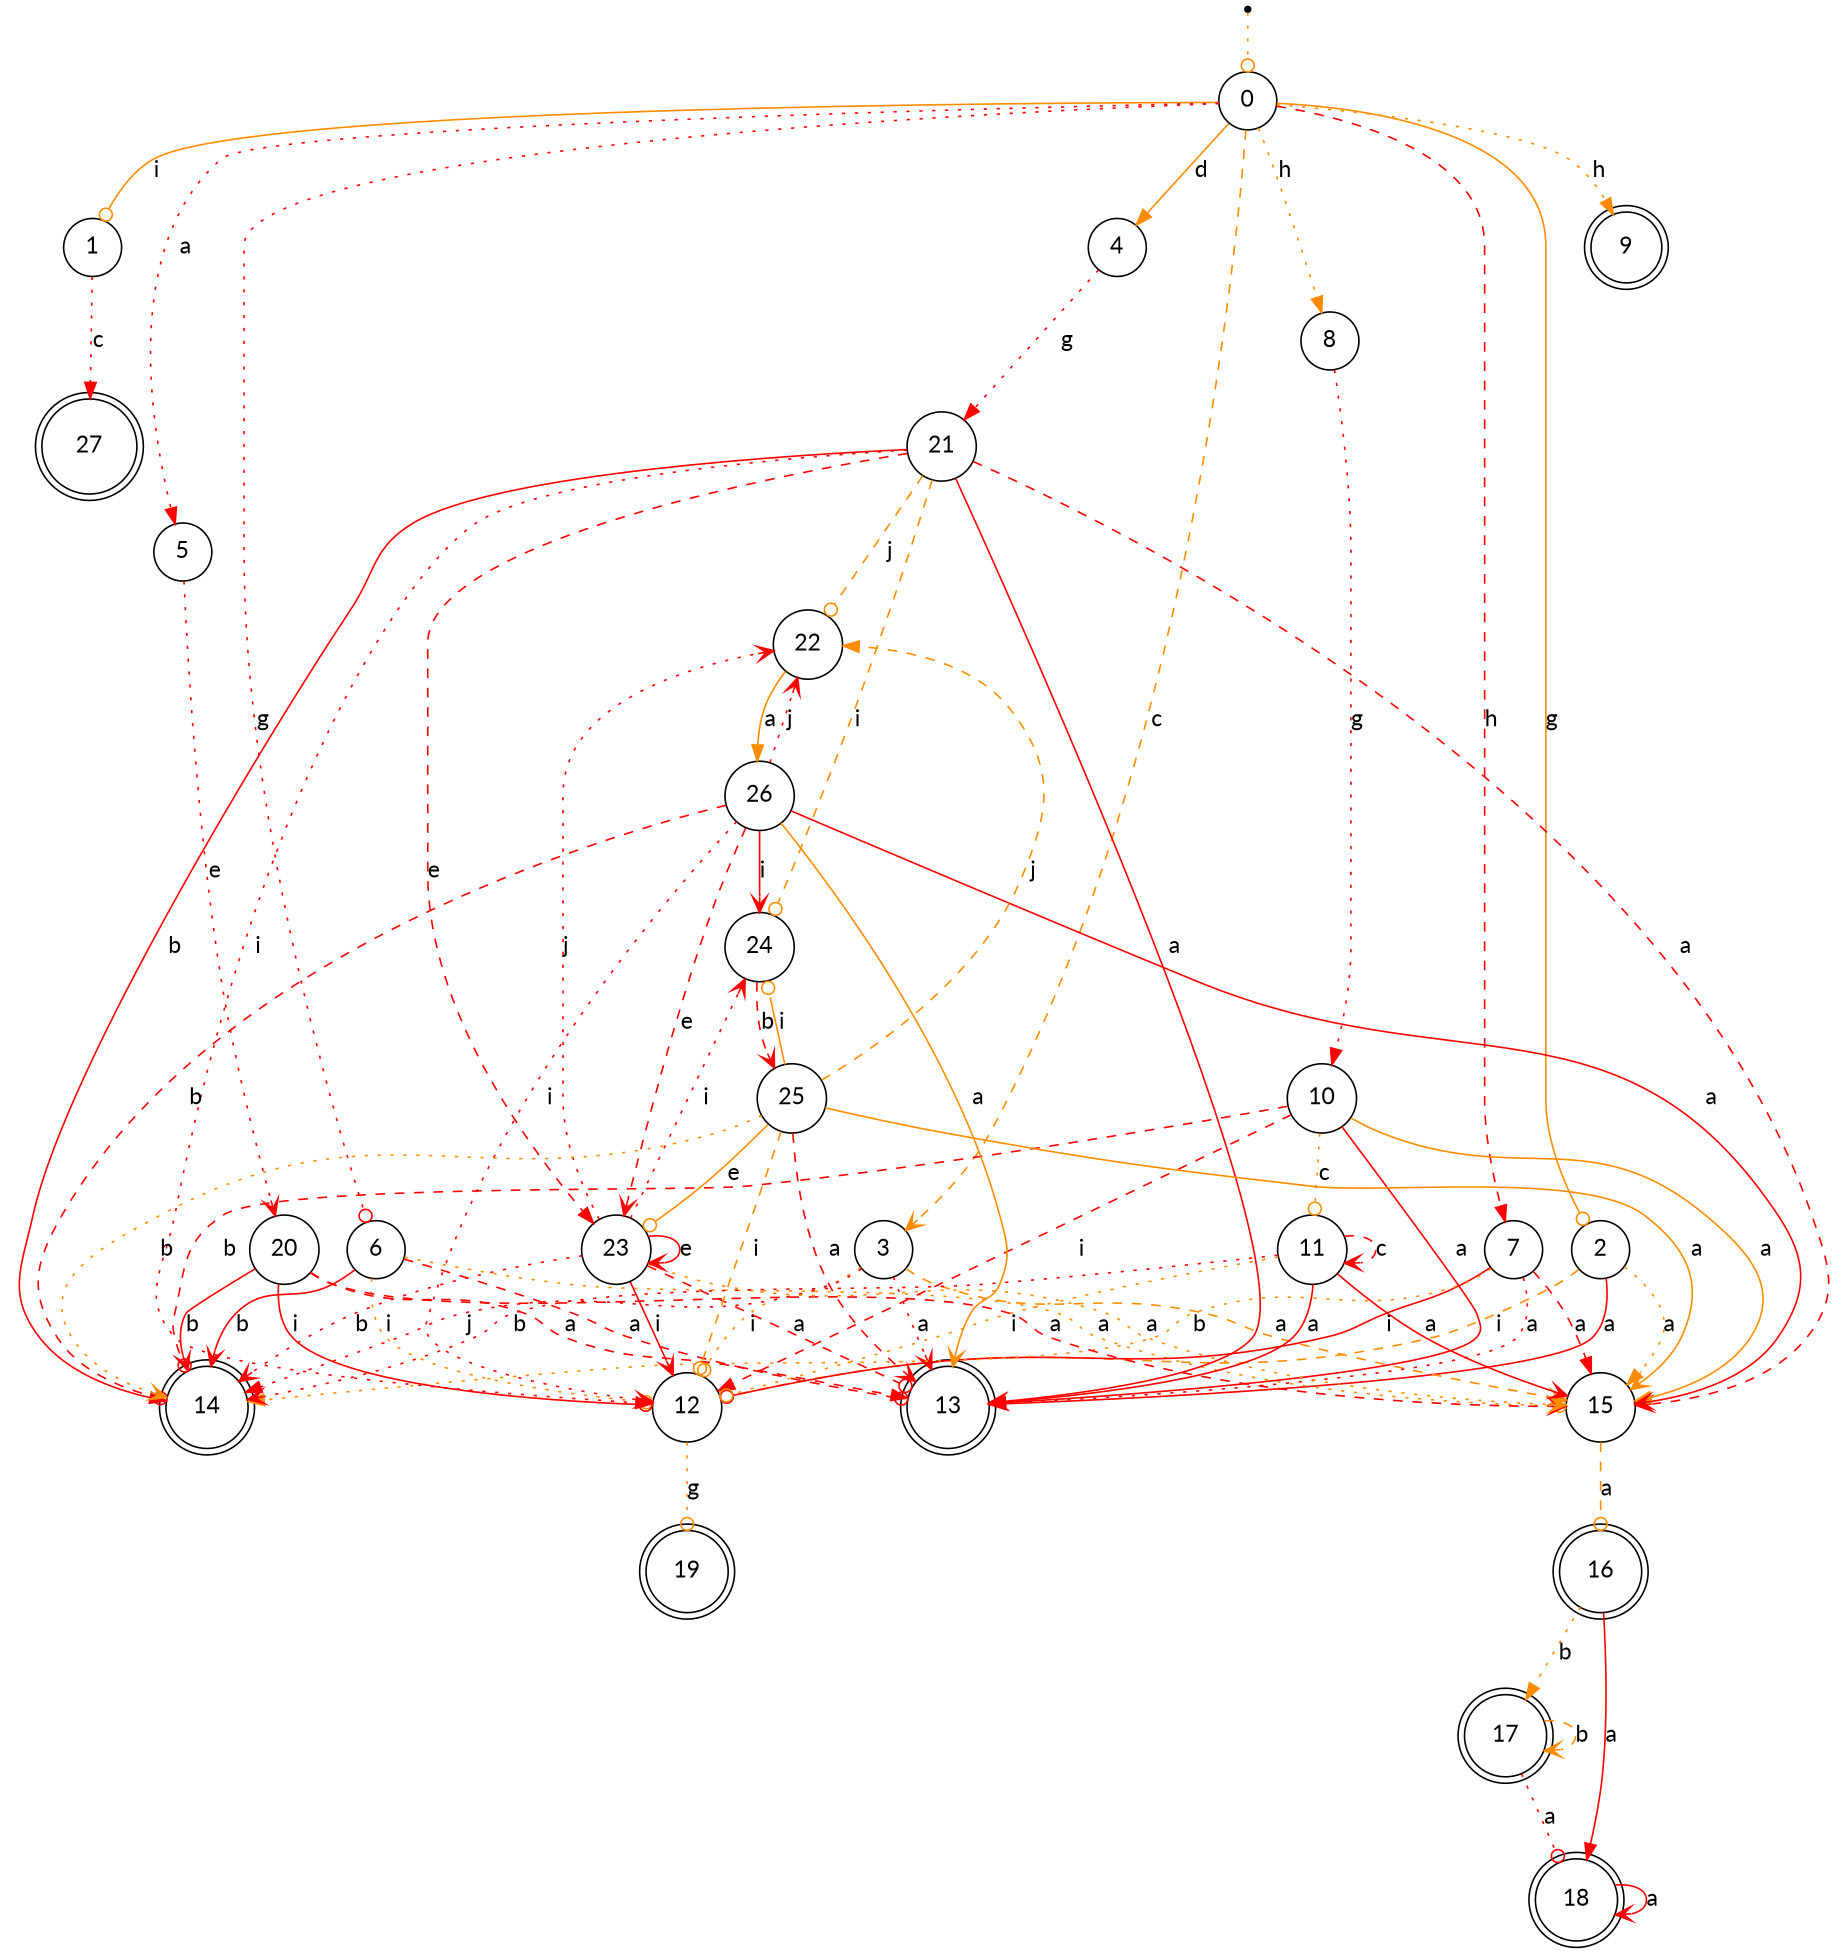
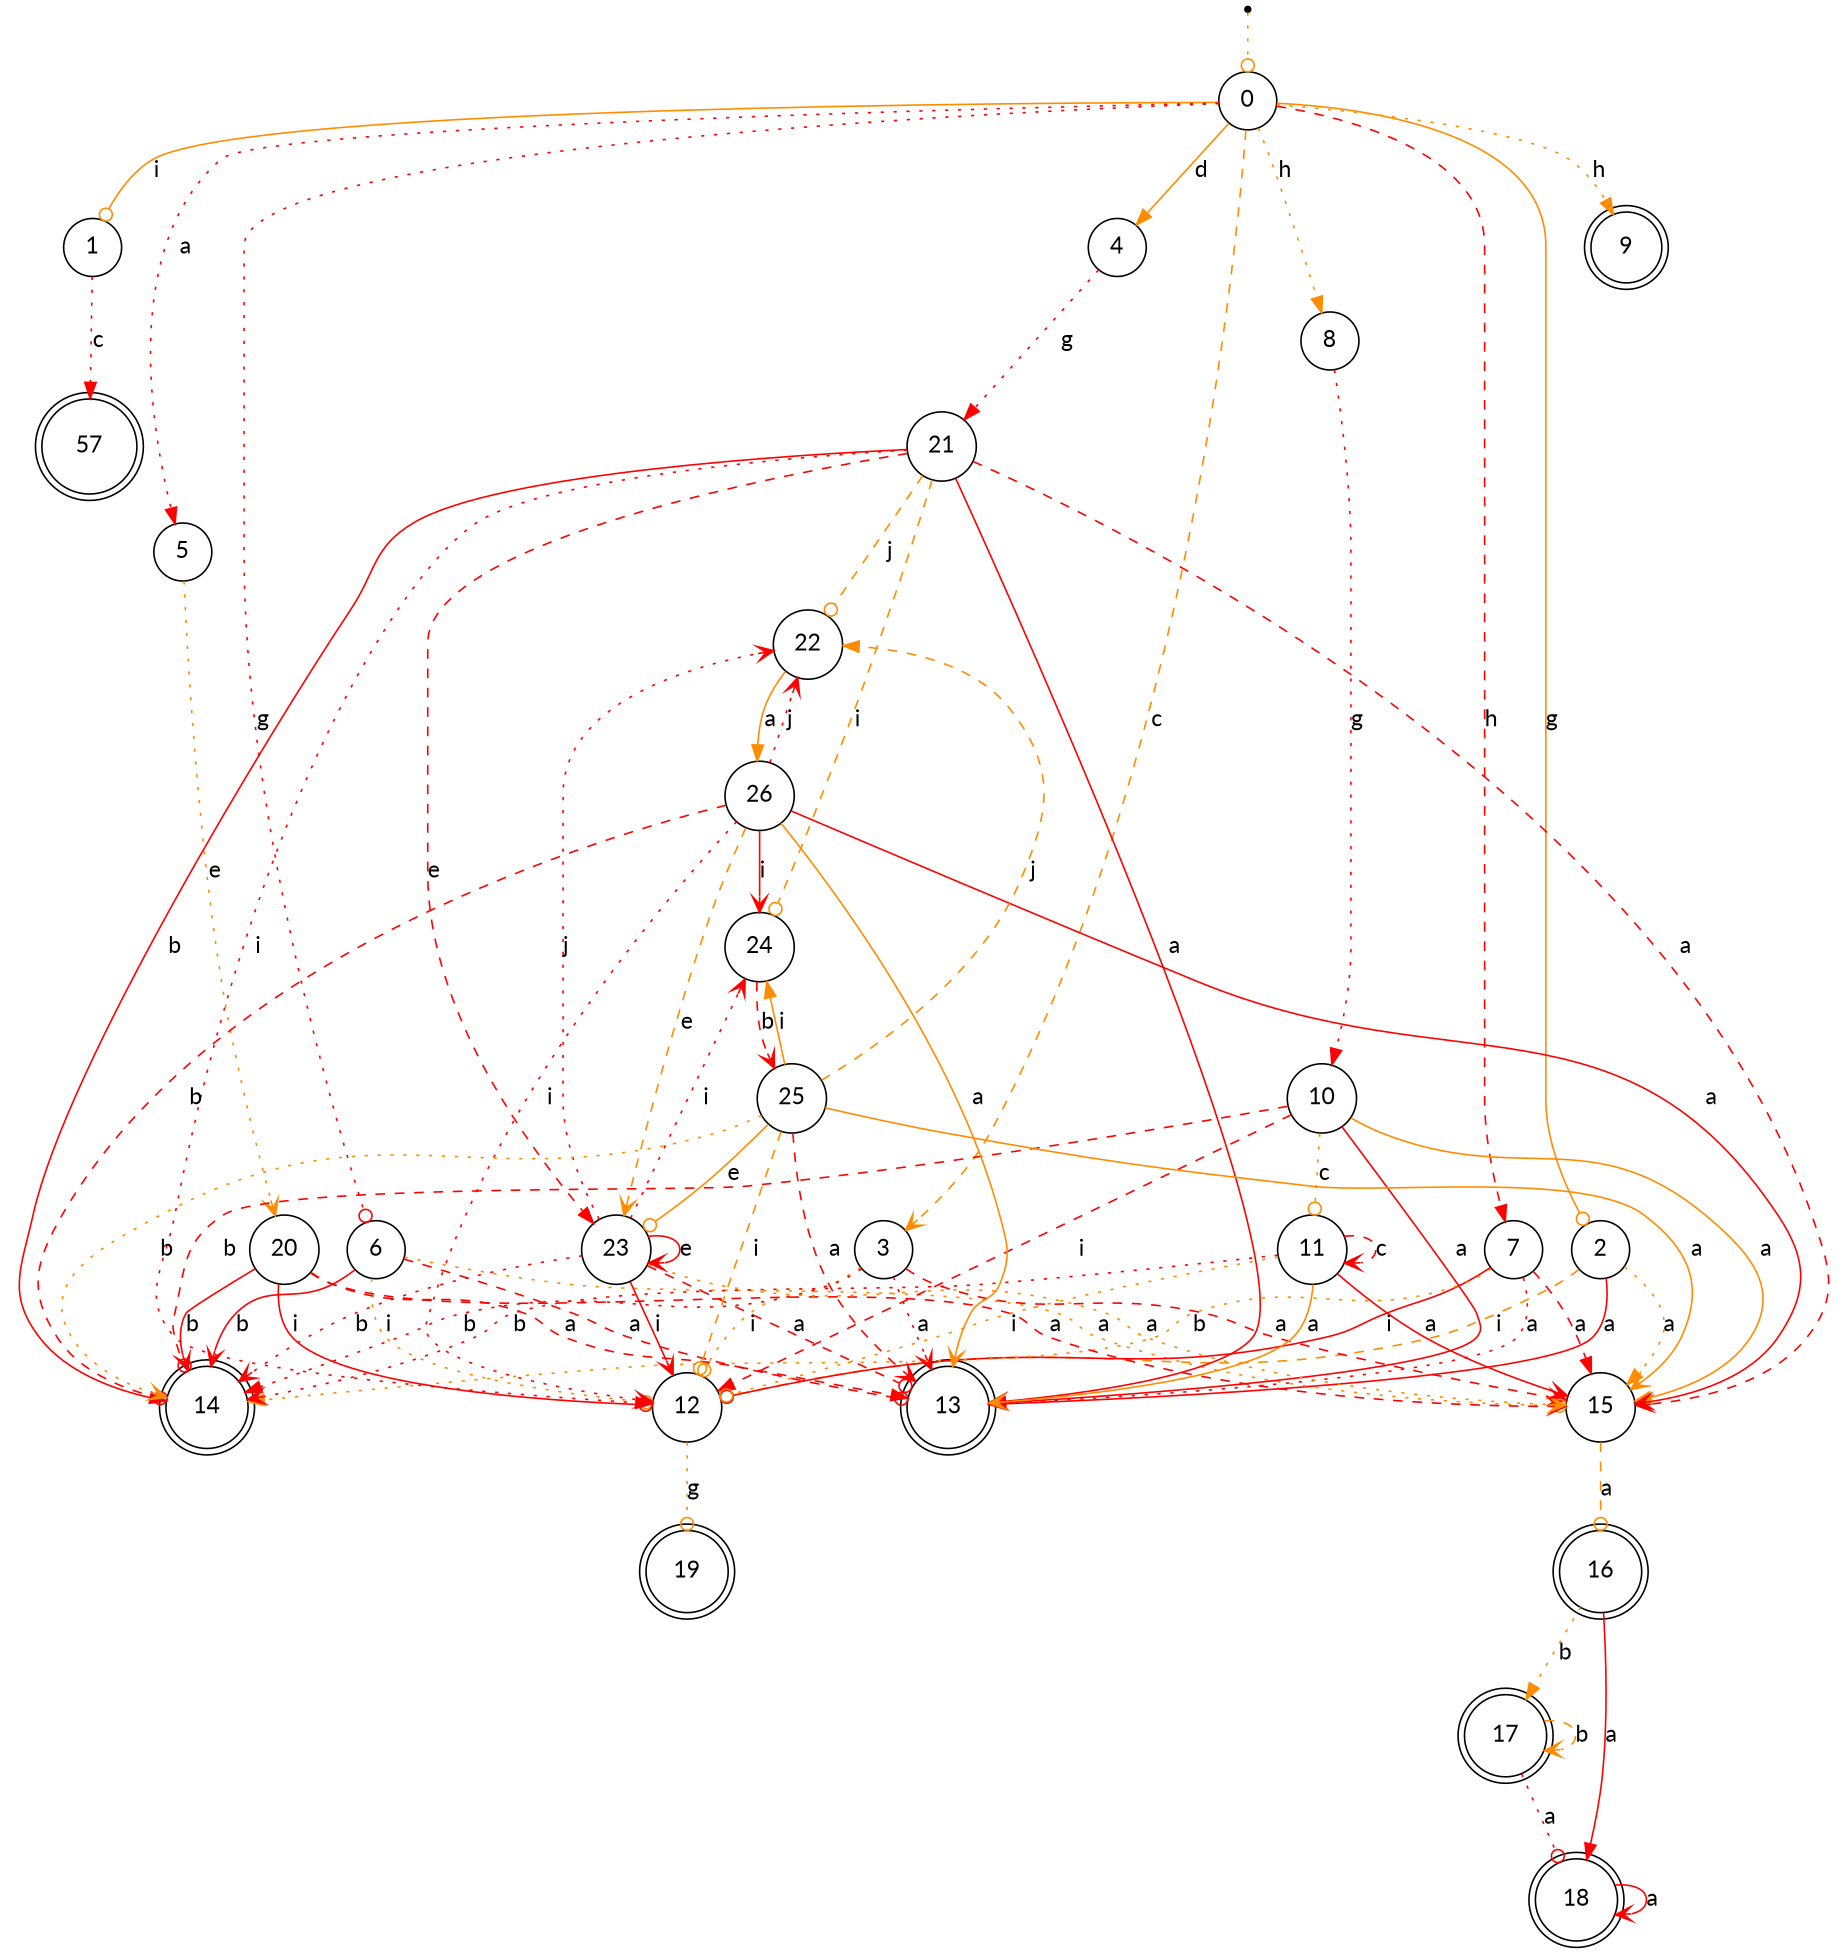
node "27": label "27" -> "57"
edge "5" -> "20": color red -> darkorange
edge "26" -> "23": color red -> darkorange
edge "25" -> "24": arrowhead odot -> normal
edge "3" -> "15": color darkorange -> red
edge "3" -> "14": label "j" -> "b"
edge "11" -> "13": color red -> darkorange
